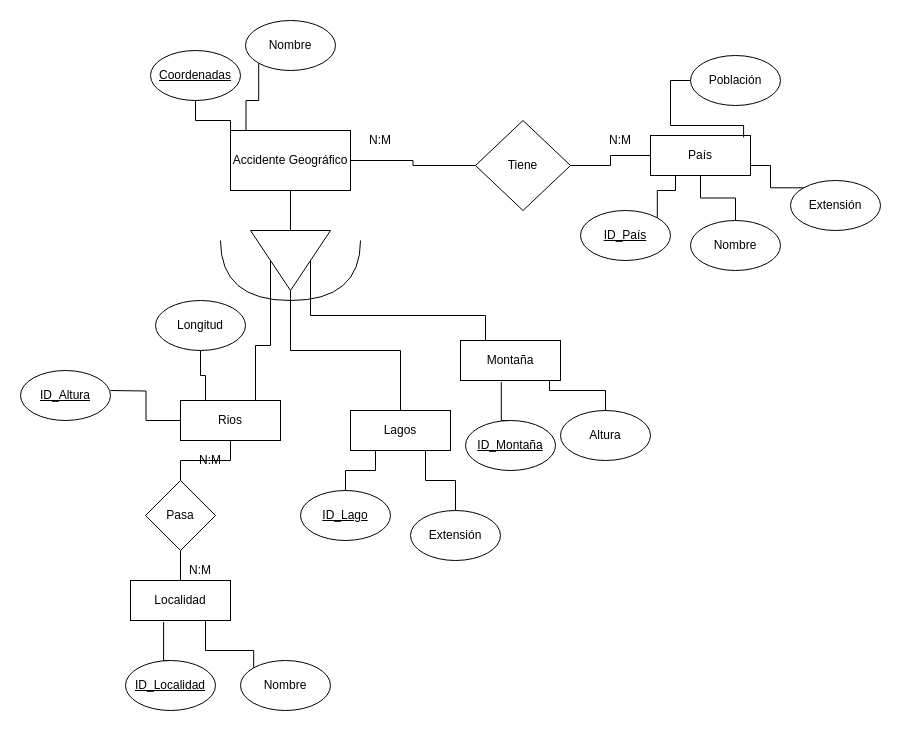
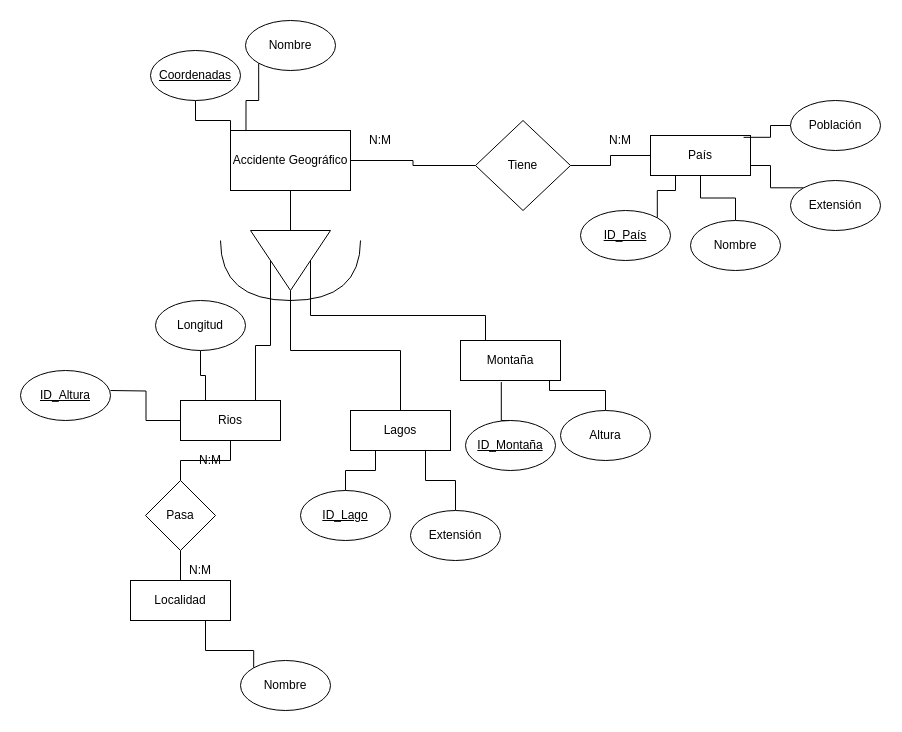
node "Población": moved (736, 81) -> (836, 126)
edge "Localidad" -- "ID_Localidad": removed
node "ID_Localidad": removed
